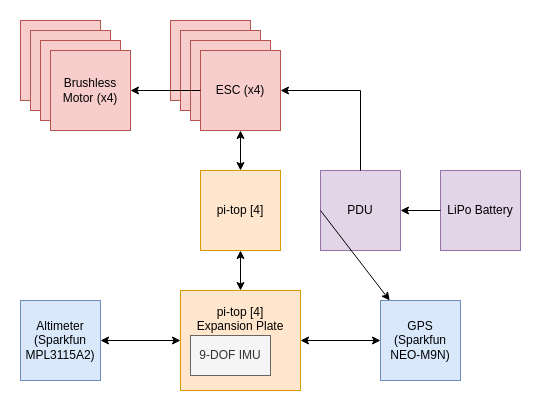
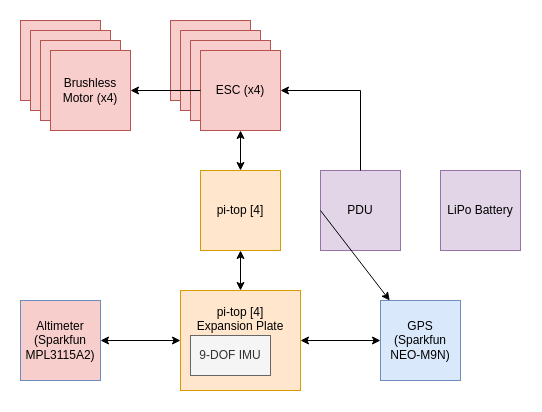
edge "LiPo Battery" -> "PDU": removed
node "Altimeter (Sparkfun MPL3115A2)": fillcolor #dae8fc -> #f8cecc
